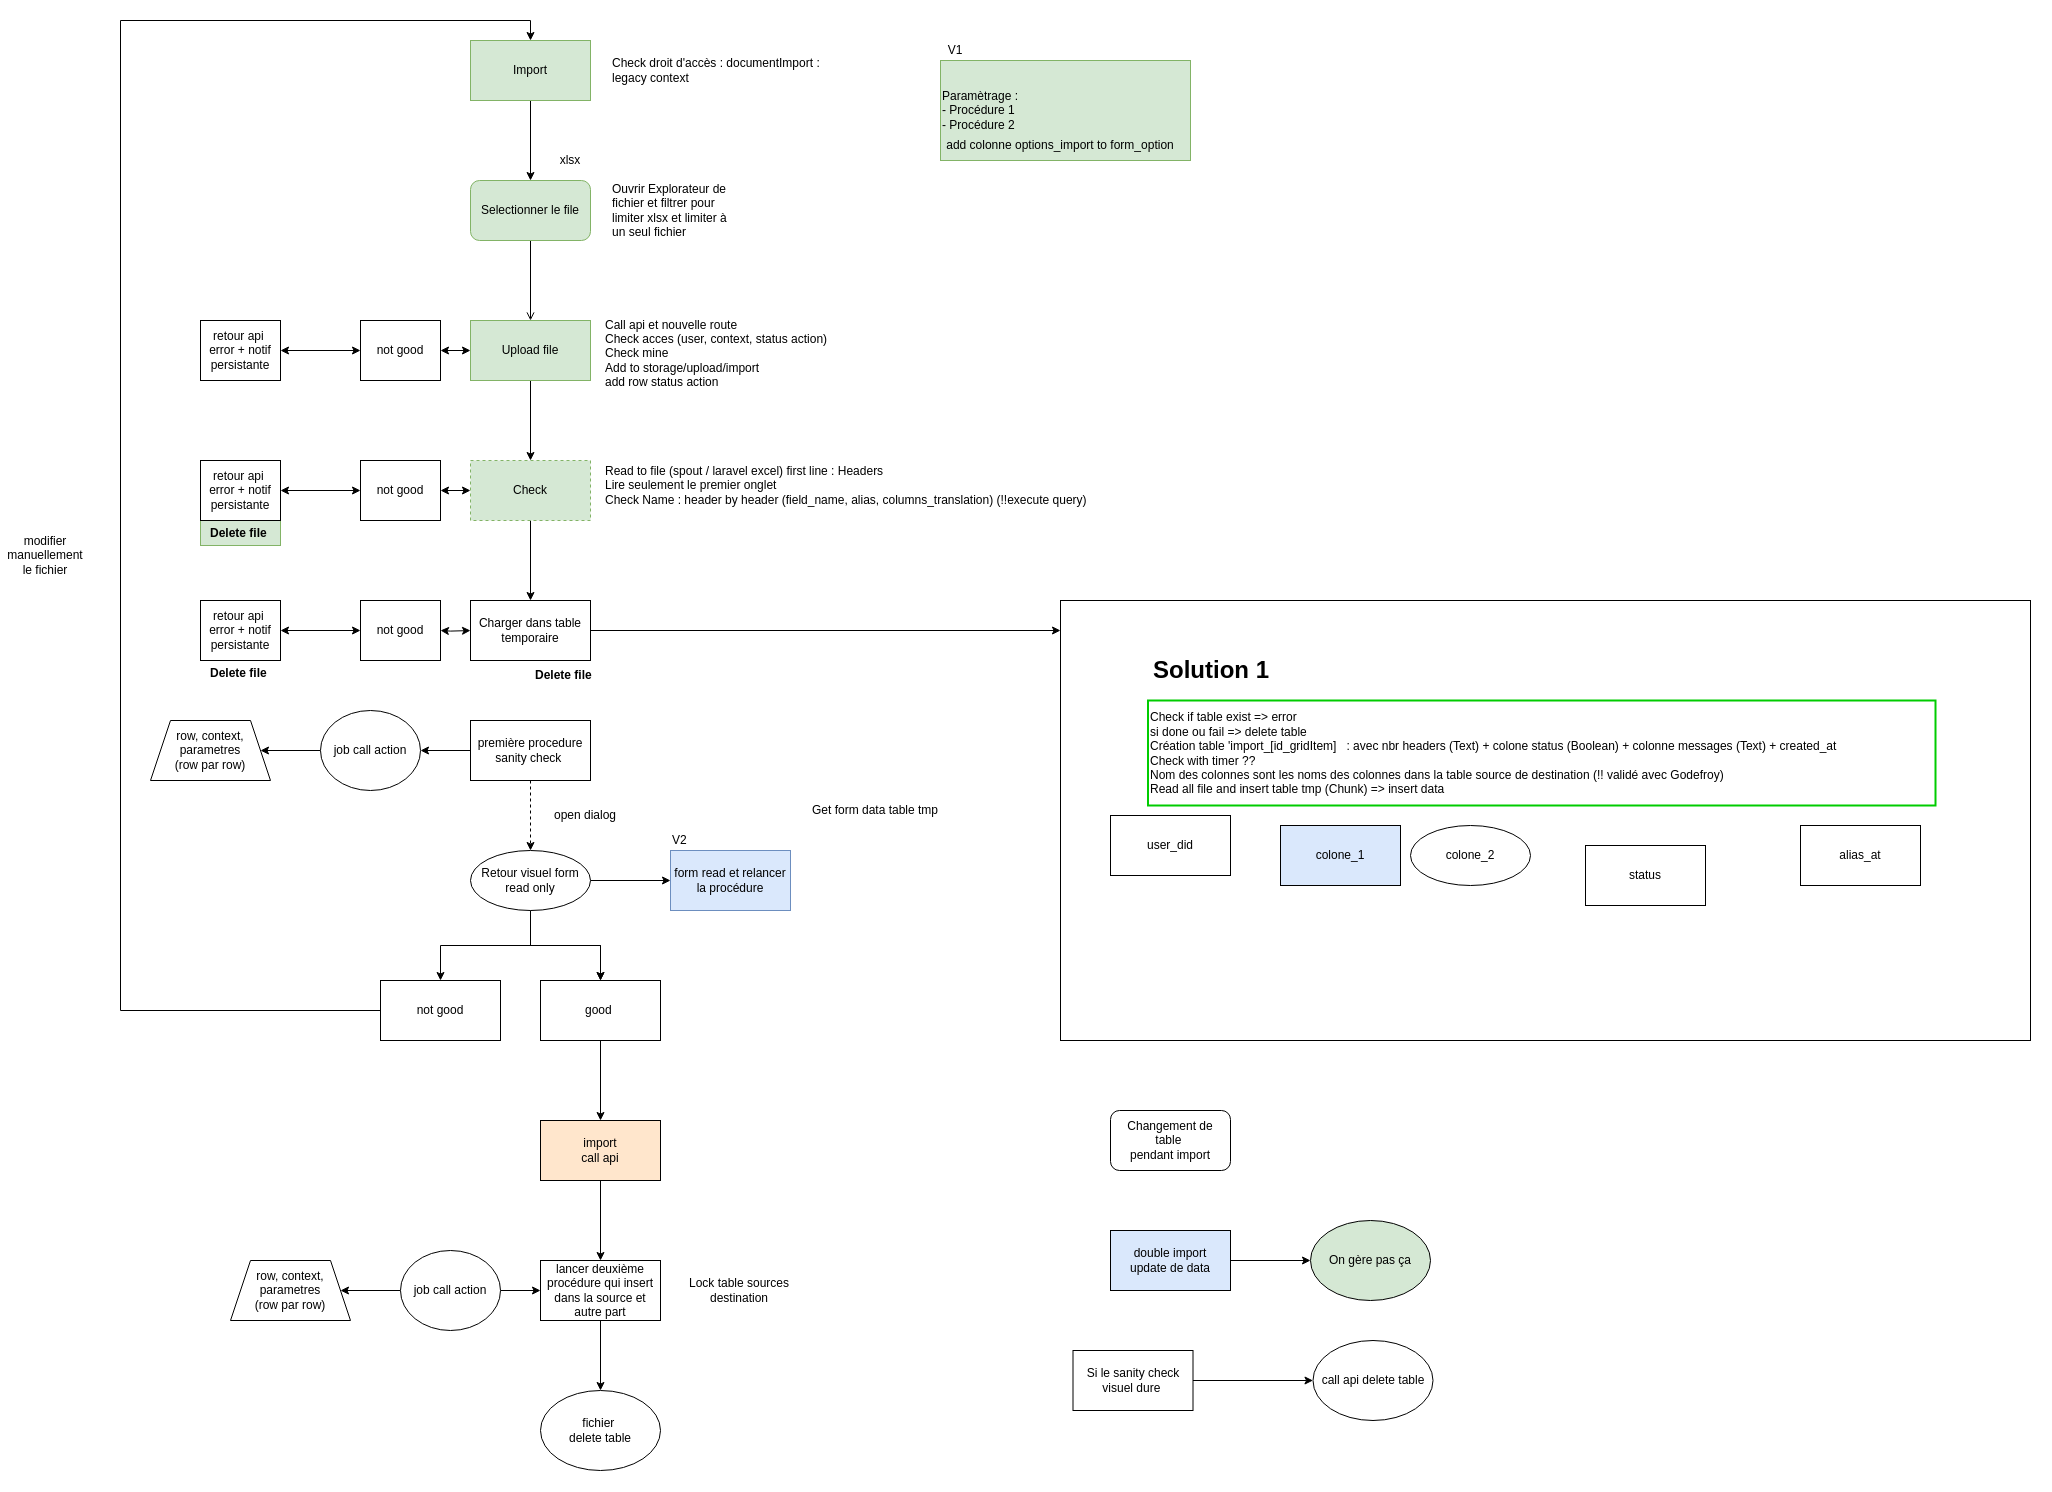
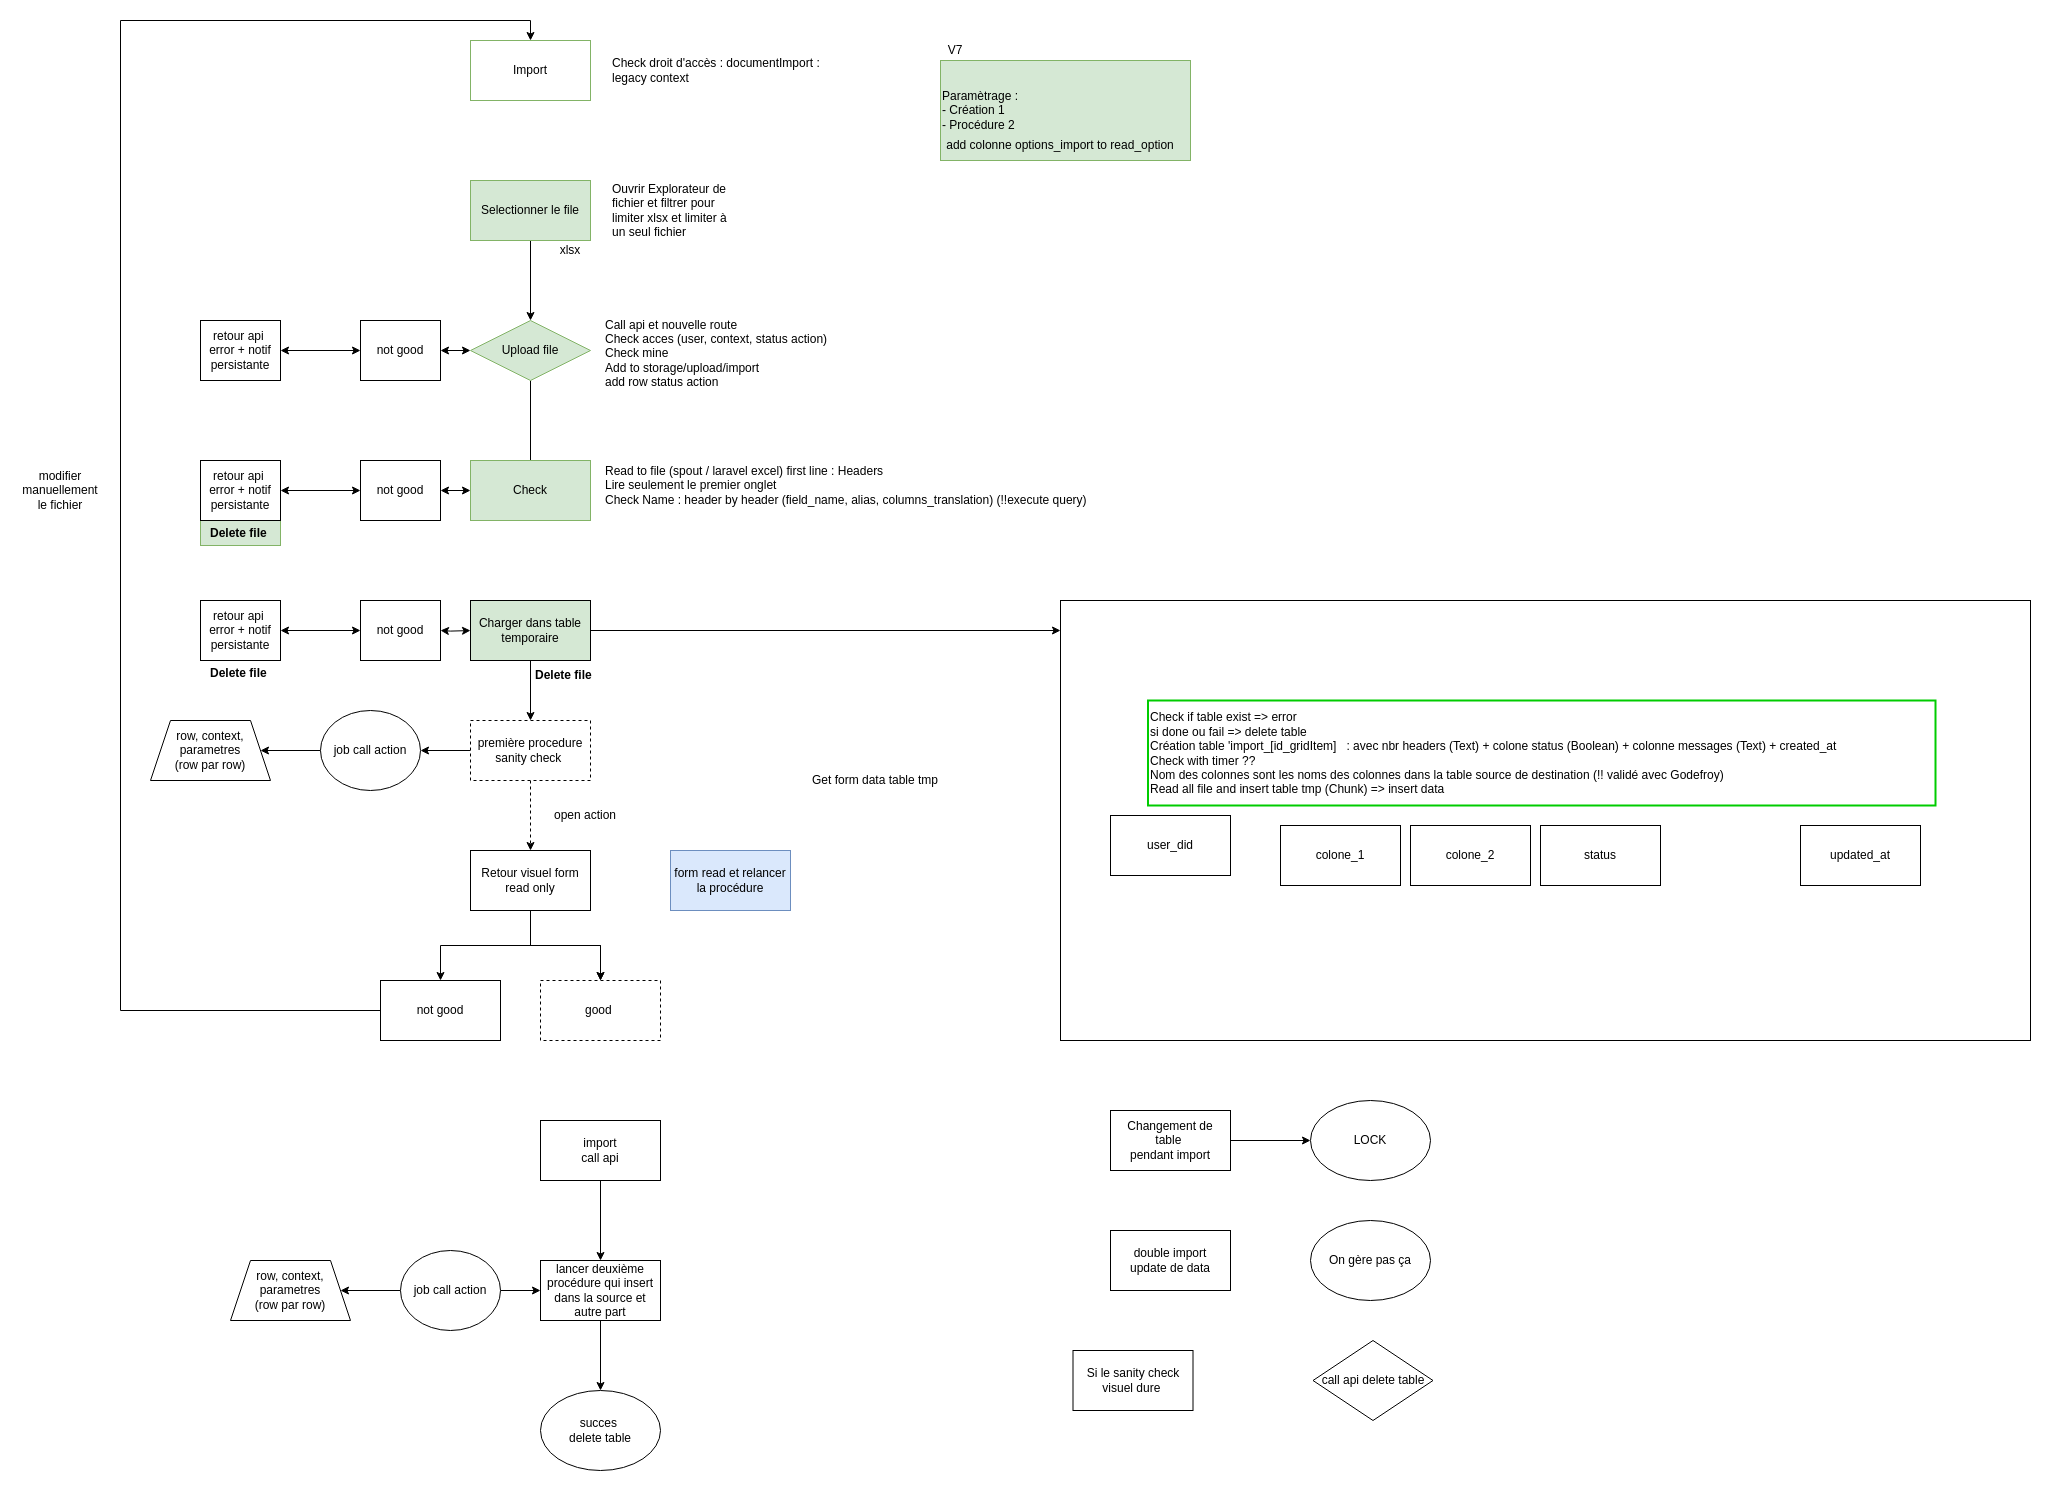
node "V1": label "V1" -> "V7"
node "Import": fillcolor #d5e8d4 -> #ffffff
node "Paramètrage : - Procédure 1 - Procédure 2": label "Paramètrage : - Procédure 1 - Procédure 2" -> "Paramètrage : - Création 1 - Procédure 2"
edge "Import" -> "Selectionner le file": removed
node "add colonne options_import to form_option": label "add colonne options_import to form_option" -> "add colonne options_import to read_option"
node "xlsx": moved (571, 161) -> (571, 251)
node "Selectionner le file": shape rounded rectangle -> rectangle
edge "Selectionner le file" -> "Upload file": arrowhead open -> classic
node "Upload file": shape rectangle -> diamond
edge "Upload file" -> "Check": arrowhead classic -> none
node "Check": style dashed -> solid
node "modifier manuellement le fichier": moved (46, 556) -> (61, 491)
edge "Check" -> "Charger dans table temporaire": removed
node "Charger dans table temporaire": fillcolor #ffffff -> #d5e8d4
node "Solution 1": removed
edge "Charger dans table temporaire" -> "première procedure sanity check": added
node "première procedure sanity check": style solid -> dashed
node "Get form data table tmp": moved (876, 811) -> (876, 781)
node "open dialog": label "open dialog" -> "open action"
node "V2": removed
node "colone_1": fillcolor #dae8fc -> #ffffff
node "colone_2": shape ellipse -> rectangle
node "alias_at": label "alias_at" -> "updated_at"
node "status": moved (1646, 876) -> (1601, 856)
node "Retour visuel form read only": shape ellipse -> rectangle
edge "Retour visuel form read only" -> "form read et relancer la procédure": removed
node "good": style solid -> dashed
edge "good" -> "import call api": removed
node "Changement de table pendant import": shape rounded rectangle -> rectangle
edge "Changement de table pendant import" -> "LOCK": added
node "LOCK": added
node "import call api": fillcolor #ffe6cc -> #ffffff
node "double import update de data": fillcolor #dae8fc -> #ffffff
edge "double import update de data" -> "On gère pas ça": removed
node "On gère pas ça": fillcolor #d5e8d4 -> #ffffff
node "Lock table sources destination": removed
edge "Si le sanity check visuel dure" -> "call api delete table": removed
node "call api delete table": shape ellipse -> diamond
node "fichier delete table": label "fichier delete table" -> "succes delete table"
